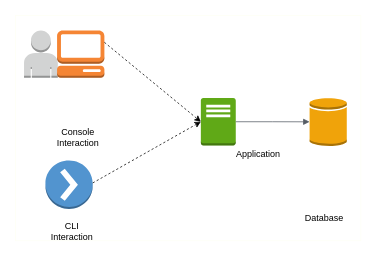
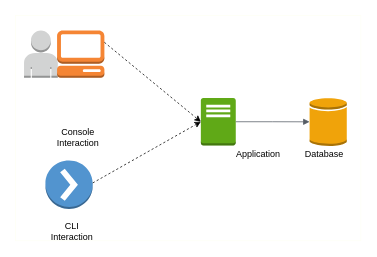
node "Database": moved (324, 218) -> (324, 154)
